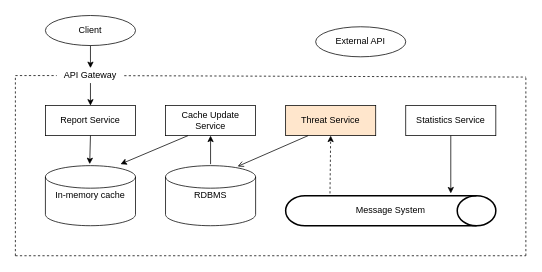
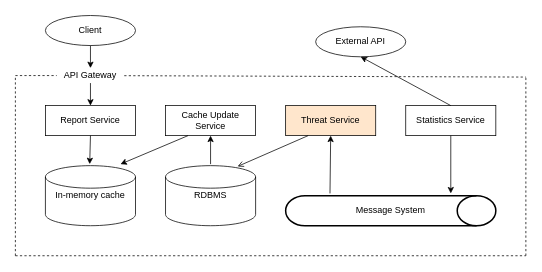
edge "Statistics Service" -> "External API": added
edge "Message System" -> "Threat Service": style dashed -> solid
